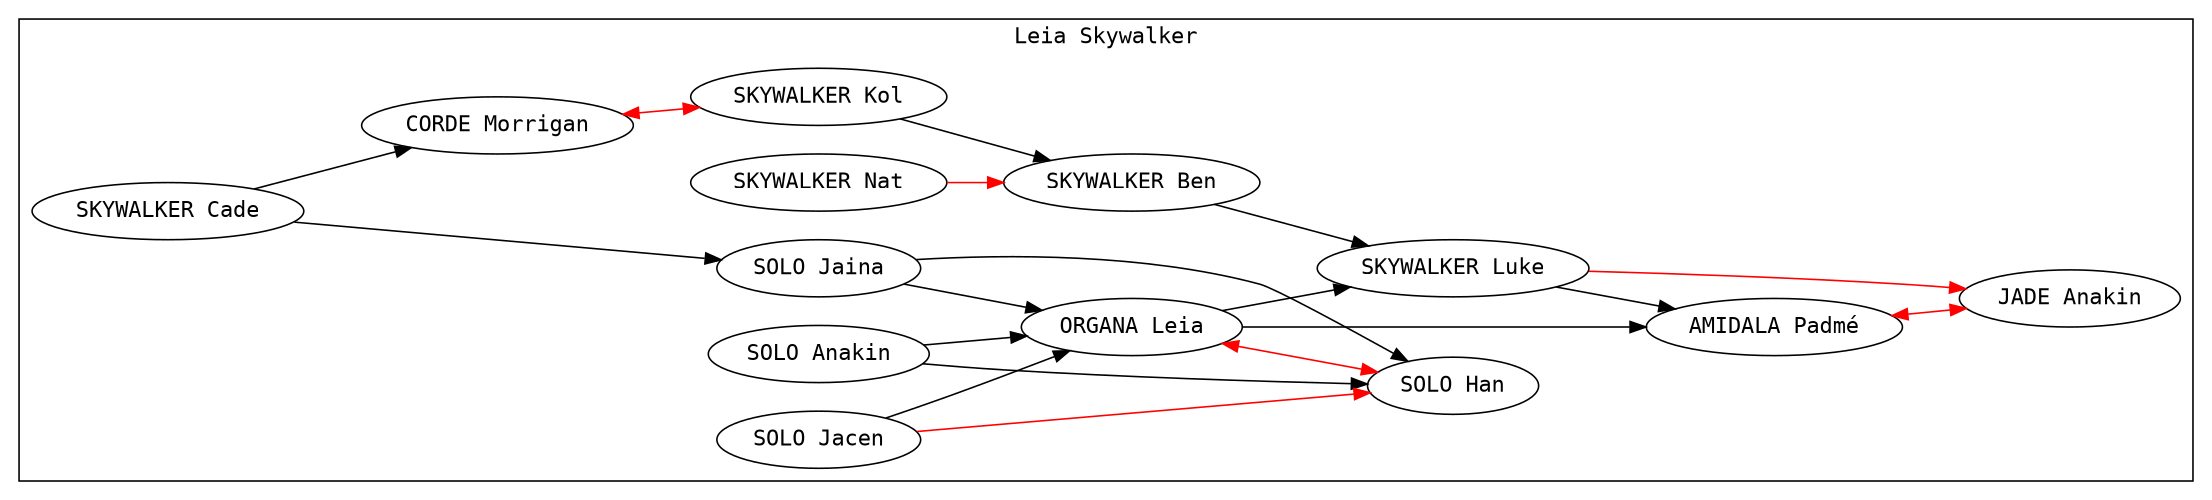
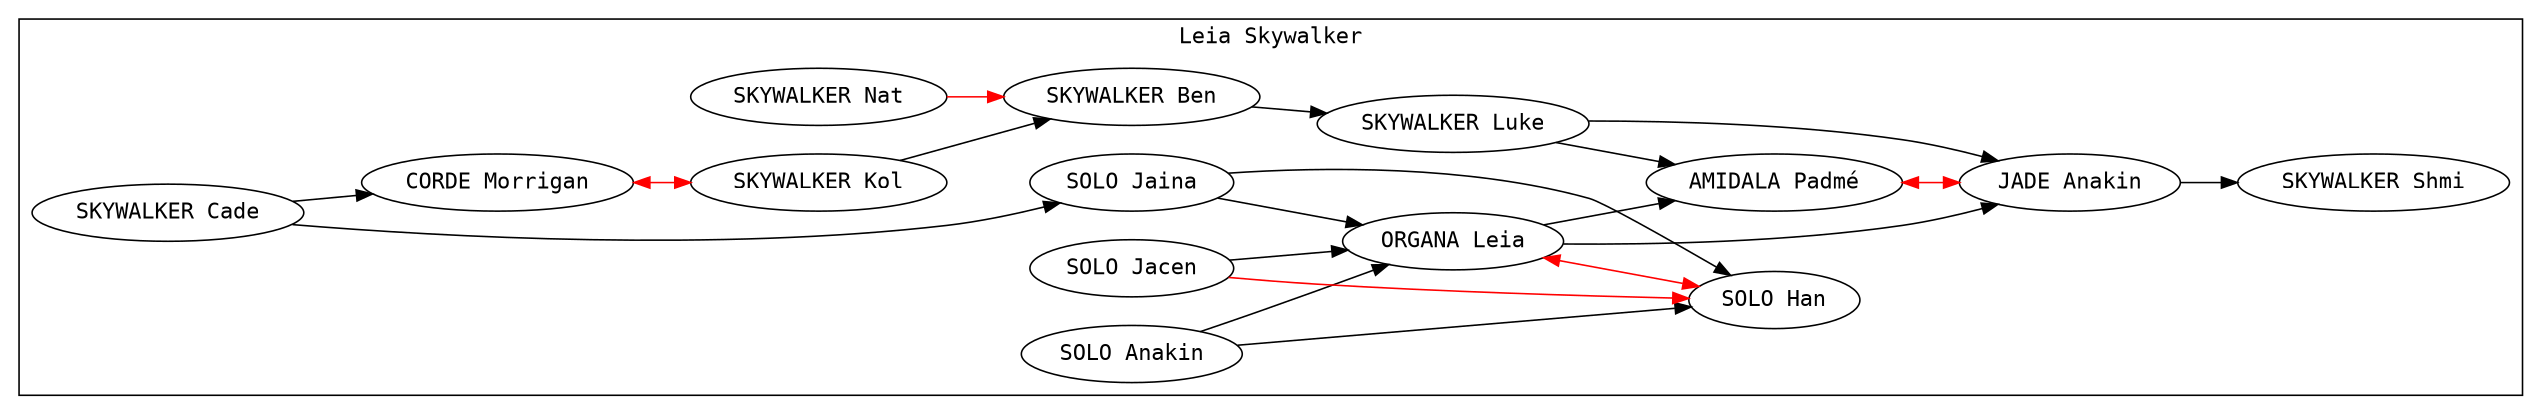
node "SKYWALKER Shmi": added
edge "SKYWALKER Luke" -> "JADE Anakin": color red -> black
edge "ORGANA Leia" -> "SKYWALKER Luke": now "ORGANA Leia" -> "JADE Anakin"
